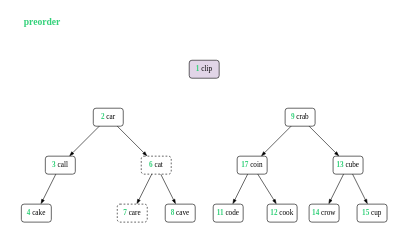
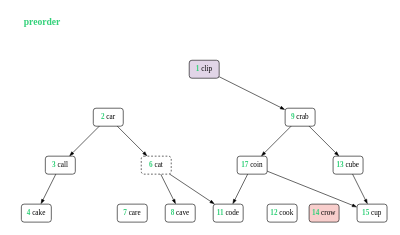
edge "1 clip" -> "9 crab": added
edge "6 cat" -> "7 care": now "6 cat" -> "11 code"
edge "17 coin" -> "12 cook": now "17 coin" -> "15 cup"
edge "13 cube" -> "14 crow": removed
node "7 care": style dashed -> solid
node "14 crow": fillcolor #ffffff -> #f8cecc
